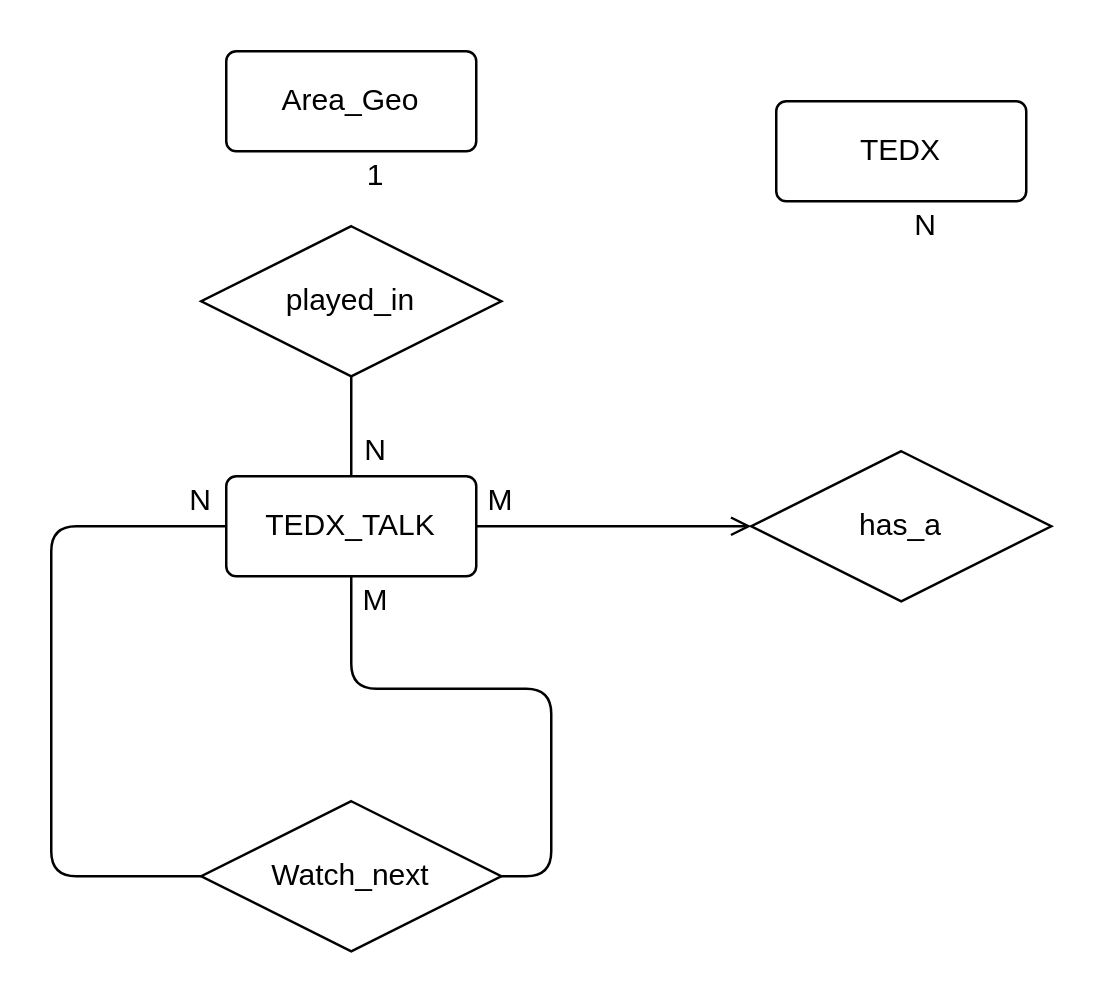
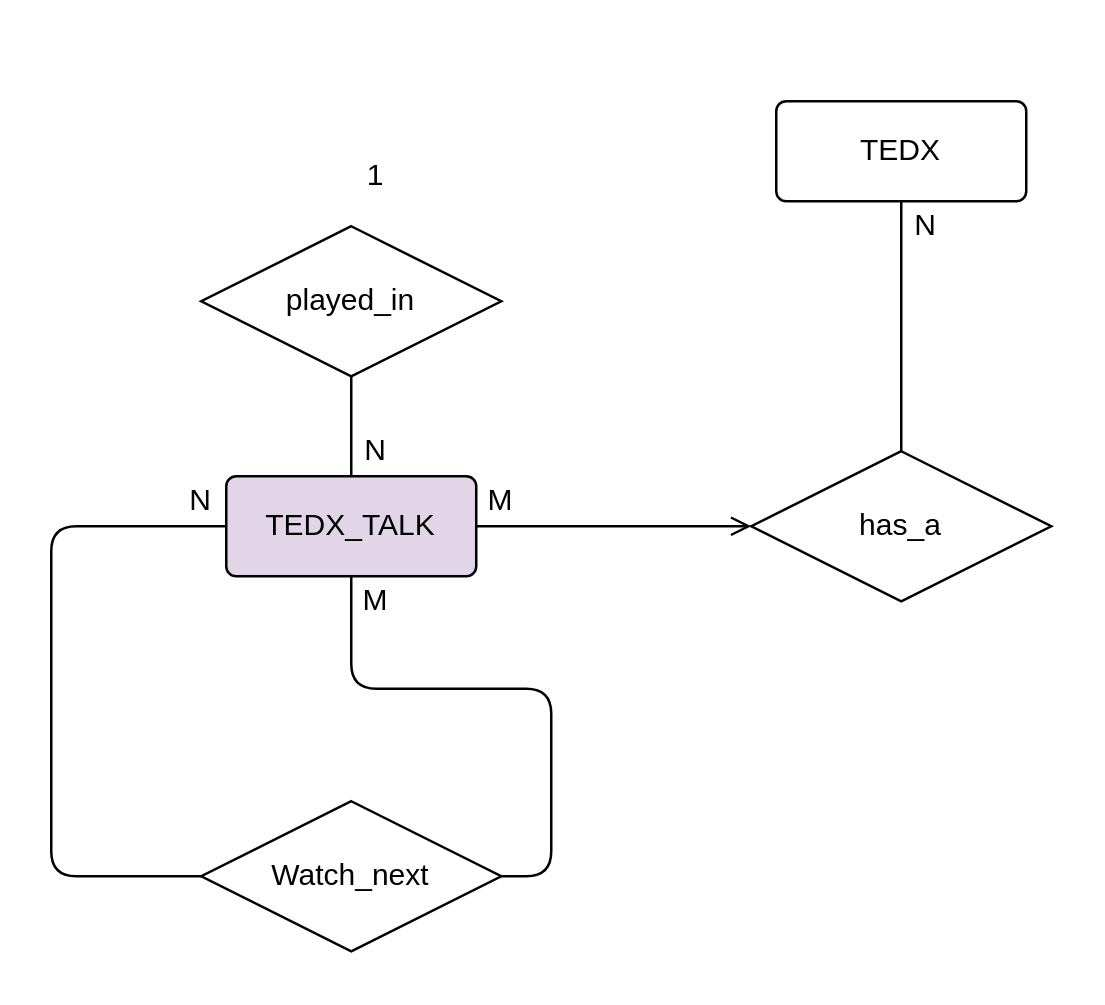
node "Area_Geo": removed
edge "TEDX" -- "has_a": added
node "TEDX_TALK": fillcolor #ffffff -> #e1d5e7
